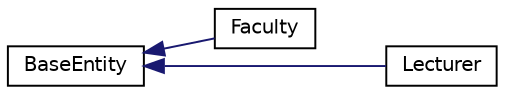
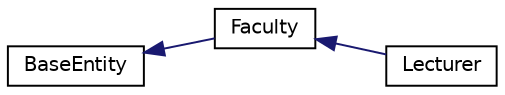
edge "Lecturer" -> "BaseEntity": now "Lecturer" -> "Faculty"
